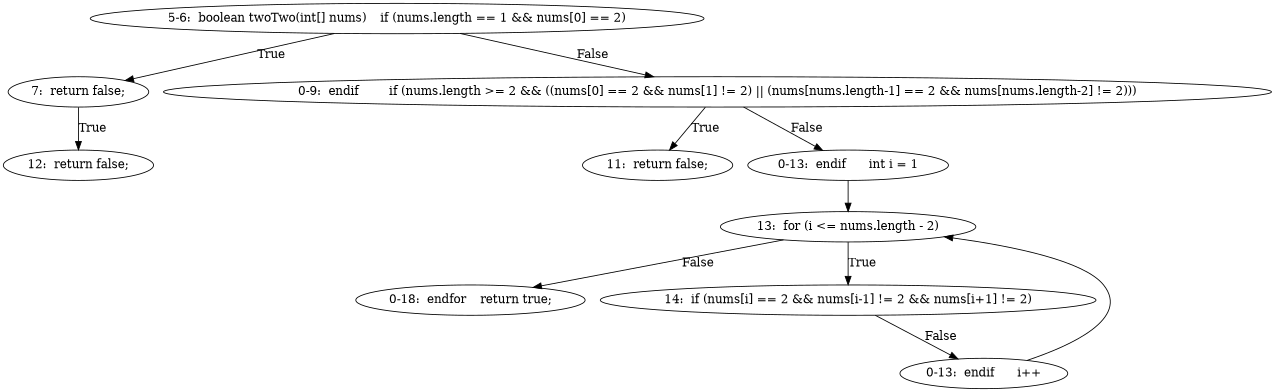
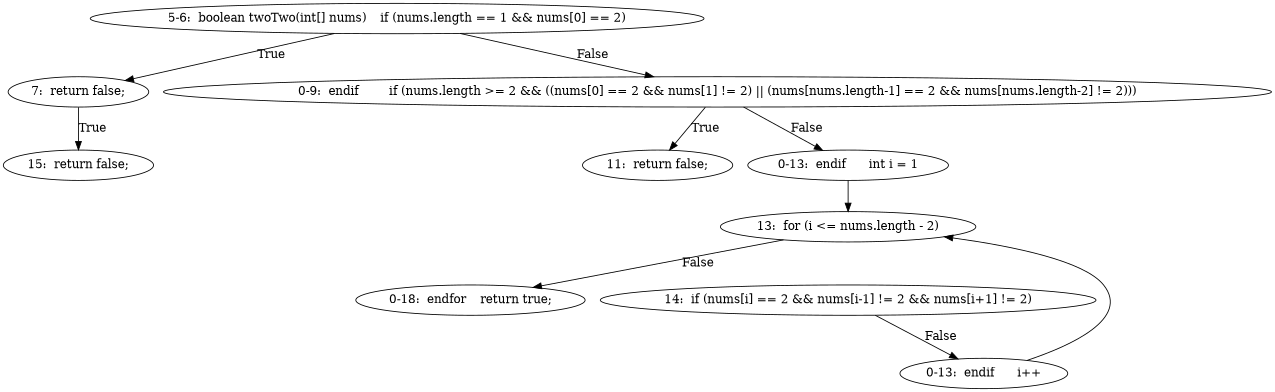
node "12:  return false;": label "12:  return false;" -> "15:  return false;"
edge "13:  for (i <= nums.length - 2)" -> "14:  if (nums[i] == 2 && nums[i-1] != 2 && nums[i+1] != 2)": removed, label "True"
